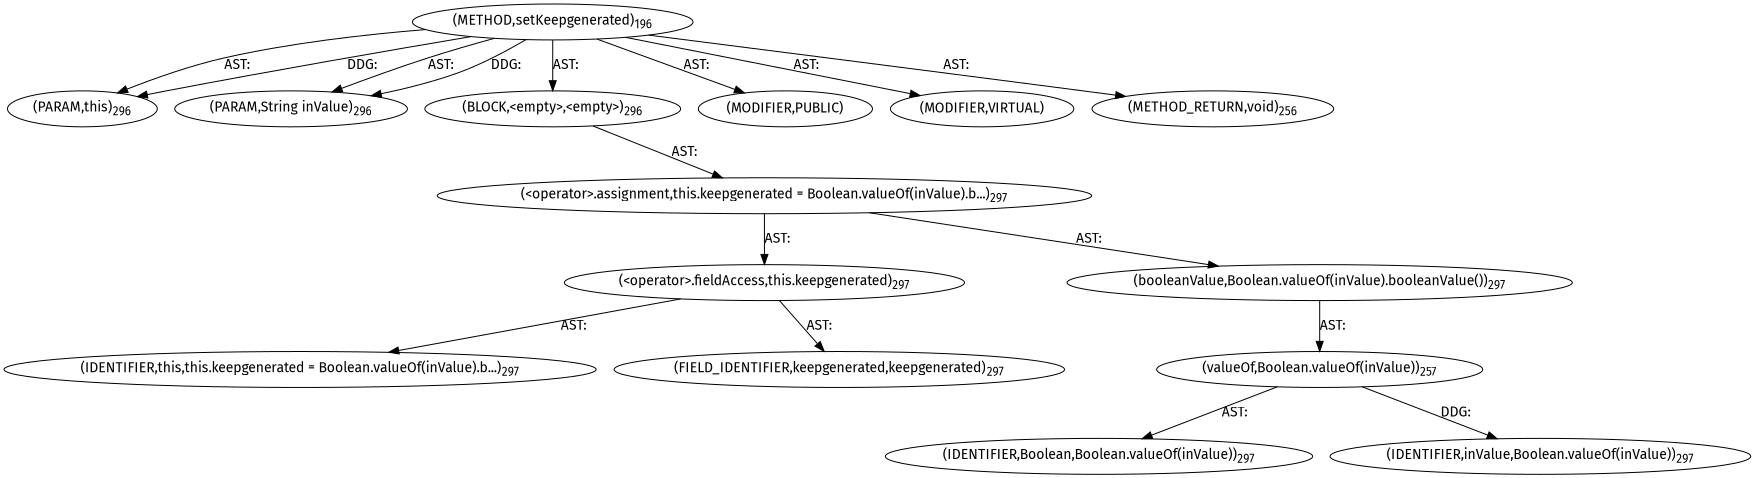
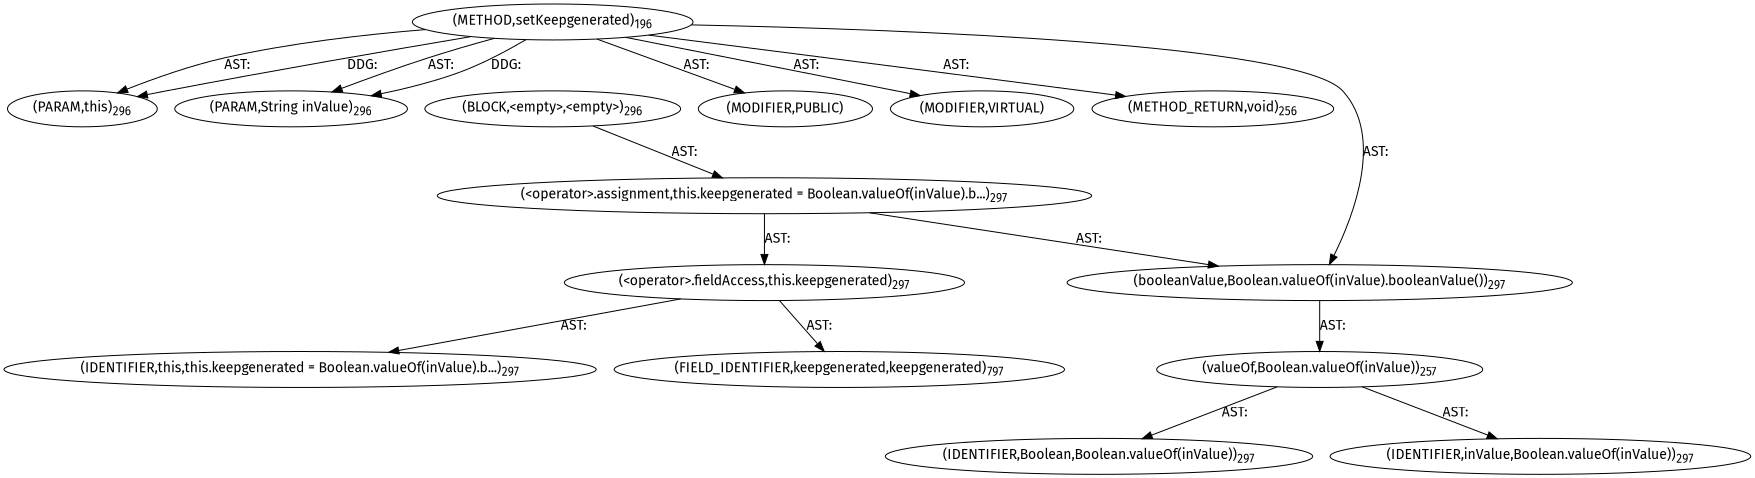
edge "(METHOD,setKeepgenerated)" -> "(BLOCK,<empty>,<empty>)": now "(METHOD,setKeepgenerated)" -> "(booleanValue,Boolean.valueOf(inValue).booleanValue())"
node "(FIELD_IDENTIFIER,keepgenerated,keepgenerated)": text "297" -> "797"
edge "(valueOf,Boolean.valueOf(inValue))" -> "(IDENTIFIER,inValue,Boolean.valueOf(inValue))": label "DDG: " -> "AST: "
